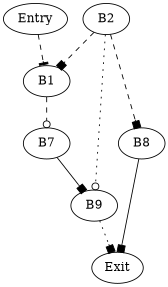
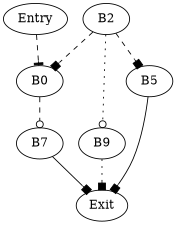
node "B1": label "B1" -> "B0"
node "B8": label "B8" -> "B5"
edge "B7" -> "B9": now "B7" -> "Exit"
